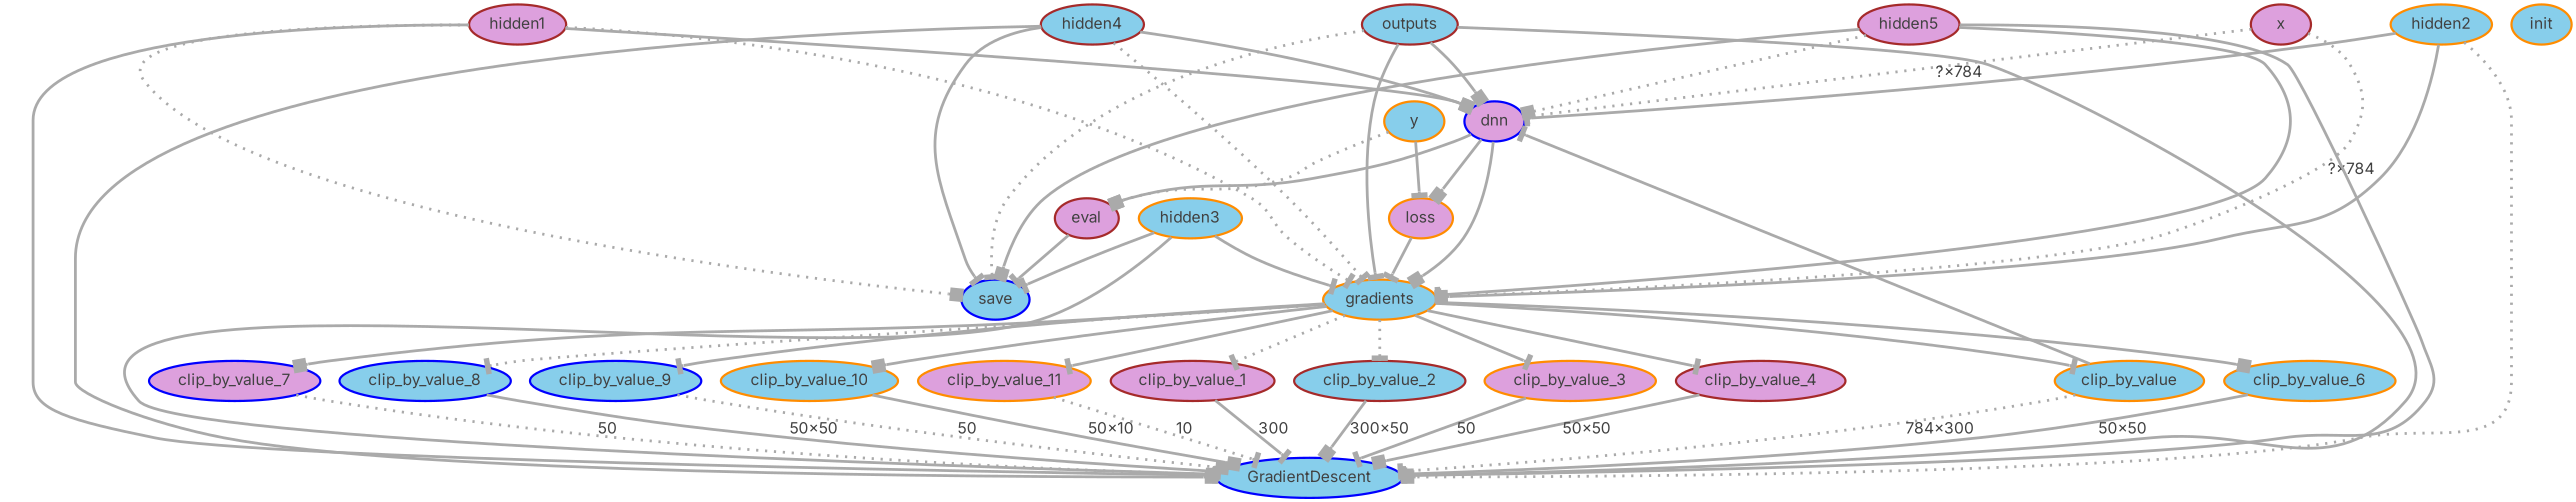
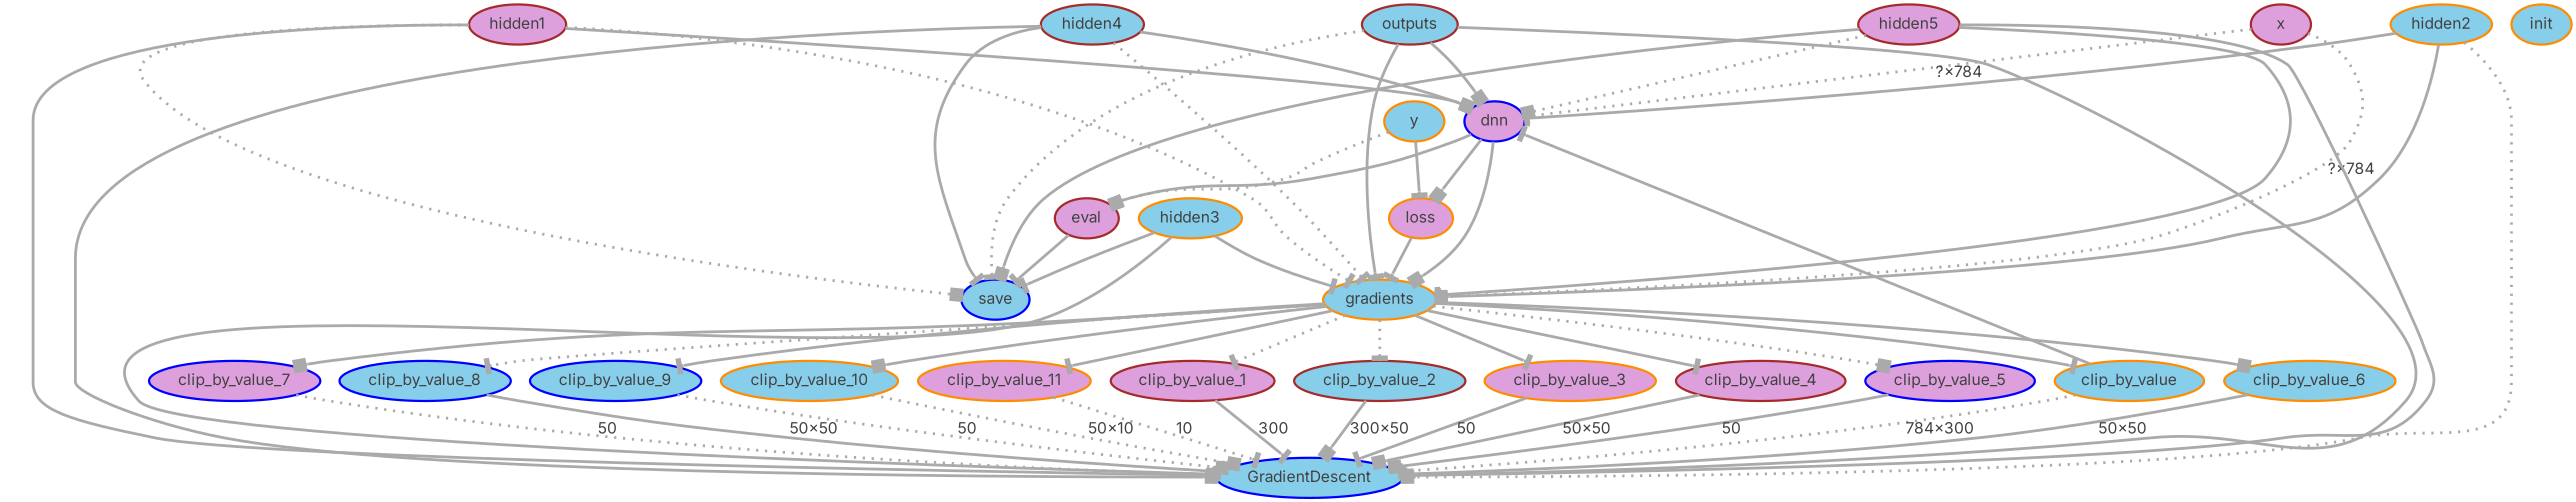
node "clip_by_value_5": added
edge "clip_by_value_10" -> "GradientDescent": style bold -> dotted
